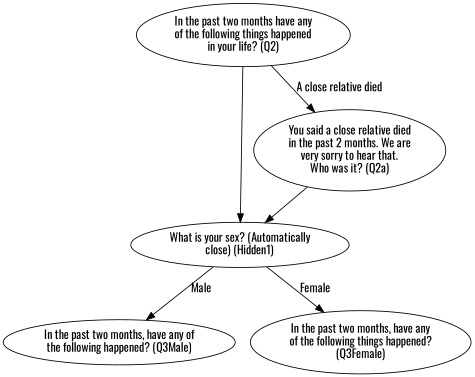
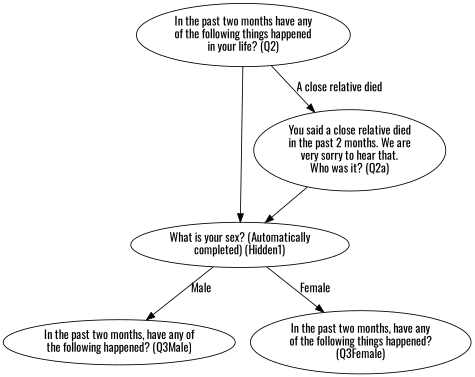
node "What is your sex? (Automatically close) (Hidden1)": label "What is your sex? (Automatically close) (Hidden1)" -> "What is your sex? (Automatically completed) (Hidden1)"
